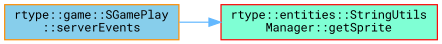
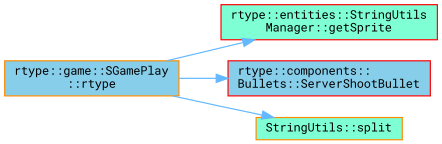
node "rtype::game::SGamePlay ::serverEvents": label "rtype::game::SGamePlay ::serverEvents" -> "rtype::game::SGamePlay ::rtype"
node "rtype::components:: Bullets::ServerShootBullet": added
node "StringUtils::split": added
